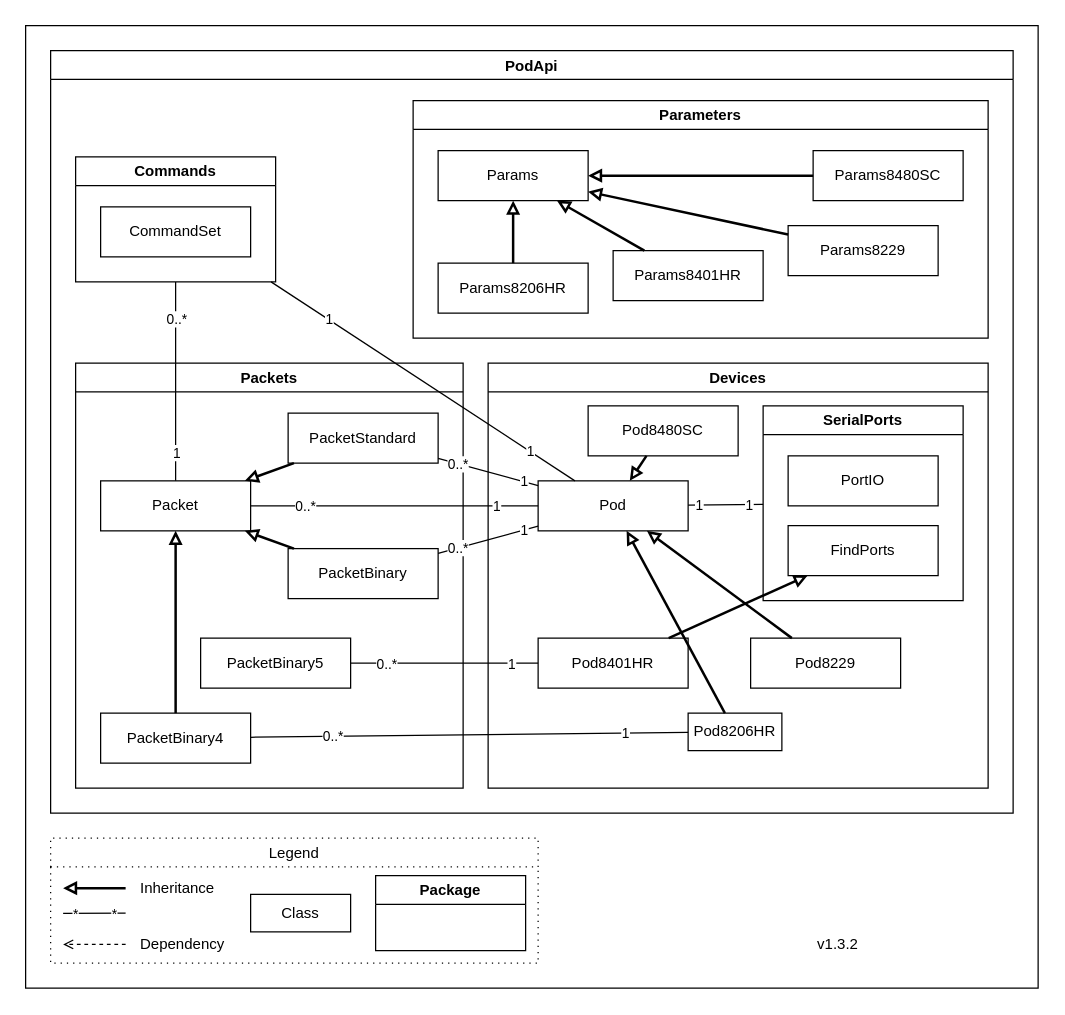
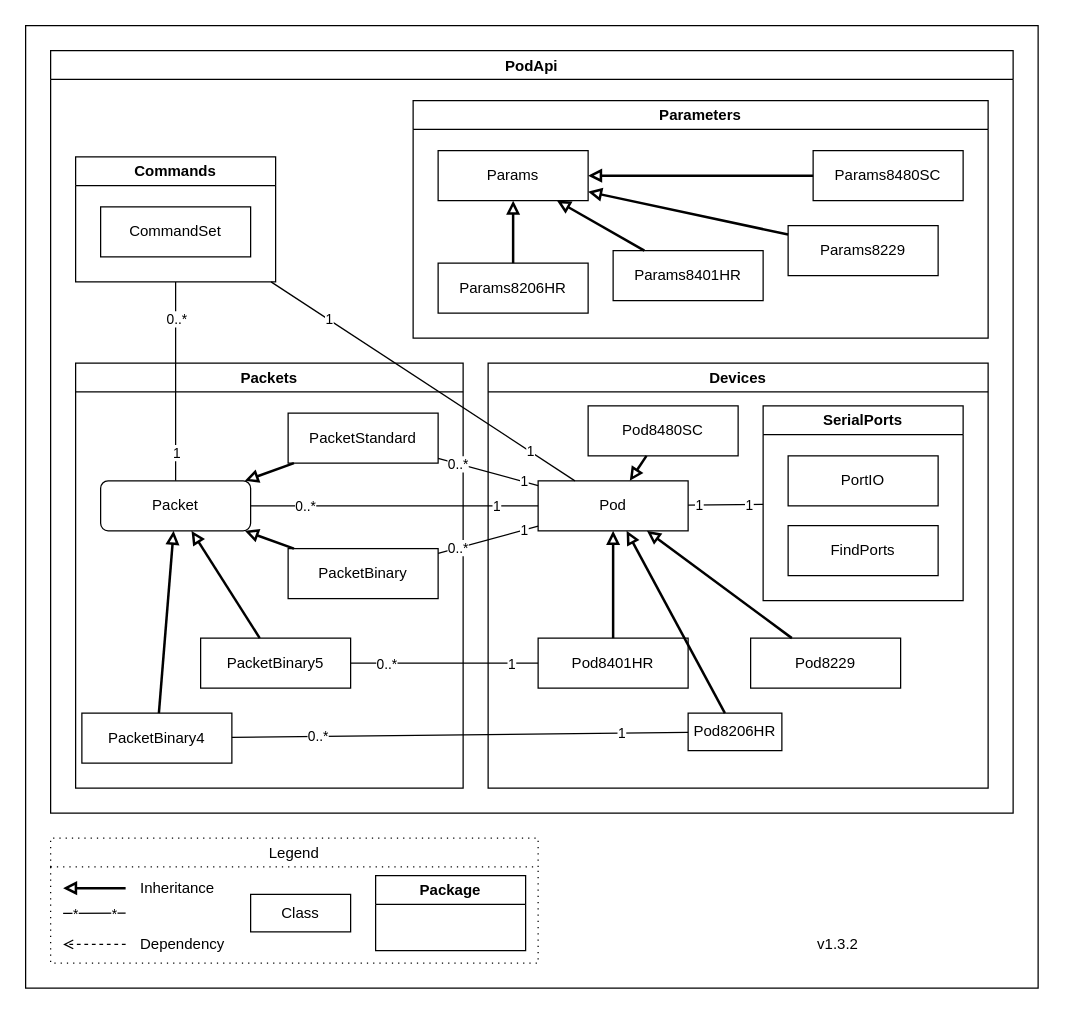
node "Packet": shape rectangle -> rounded rectangle
edge "PacketBinary5" -> "Packet": added
edge "Pod8401HR" -> "FindPorts": now "Pod8401HR" -> "Pod"
node "PacketBinary4": moved (176, 738) -> (157, 738)
